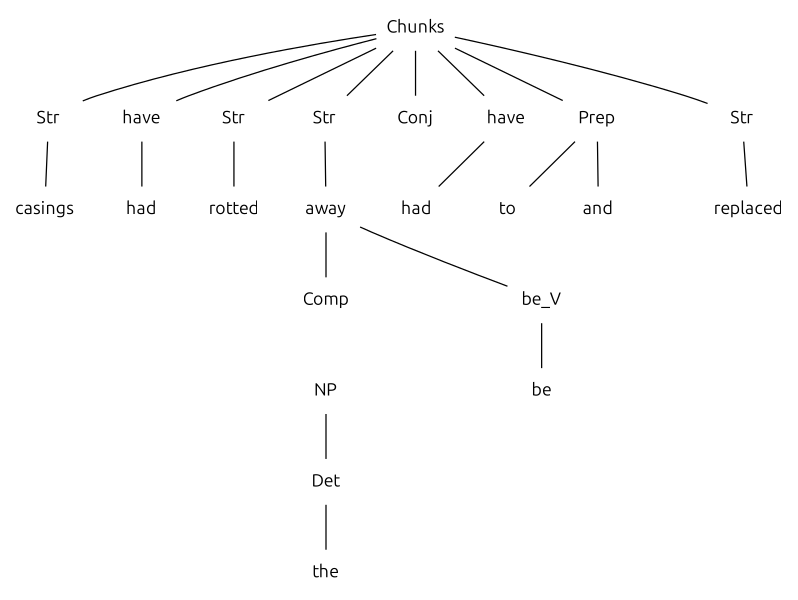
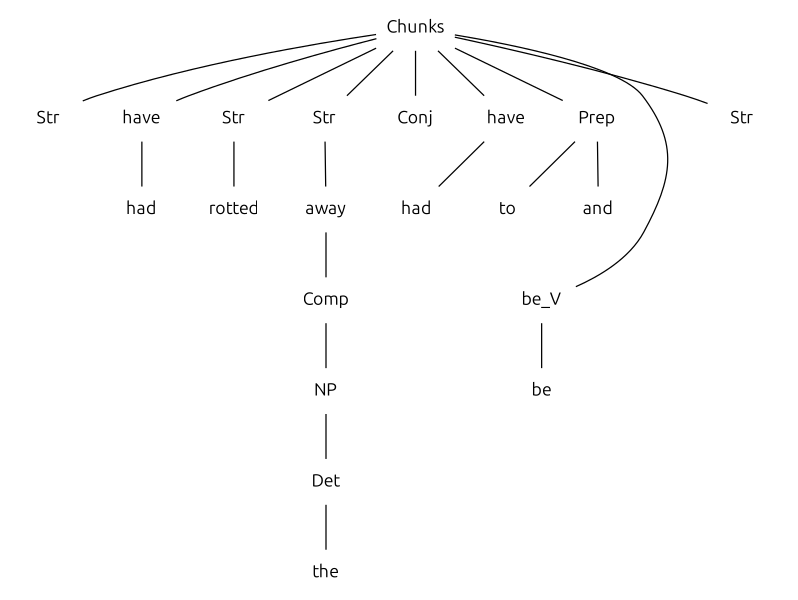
node "casings": removed
node "replaced": removed
edge "away" -- "be_V": now "Chunks" -- "be_V"
edge "Comp" -- "NP": added
